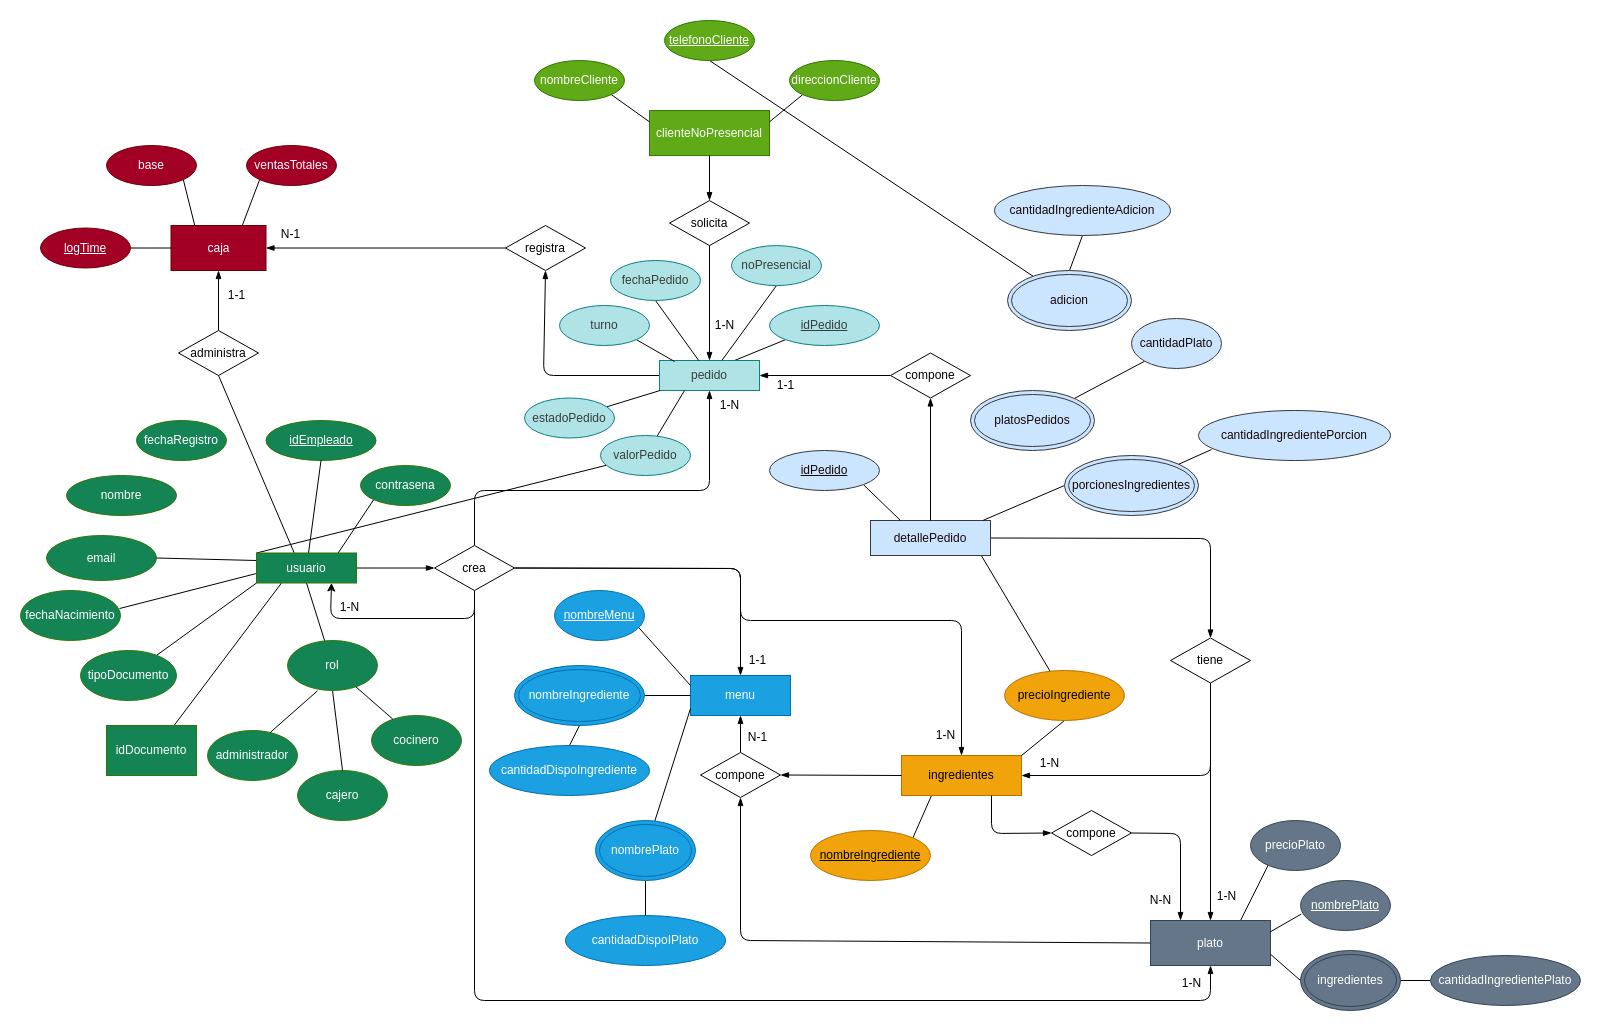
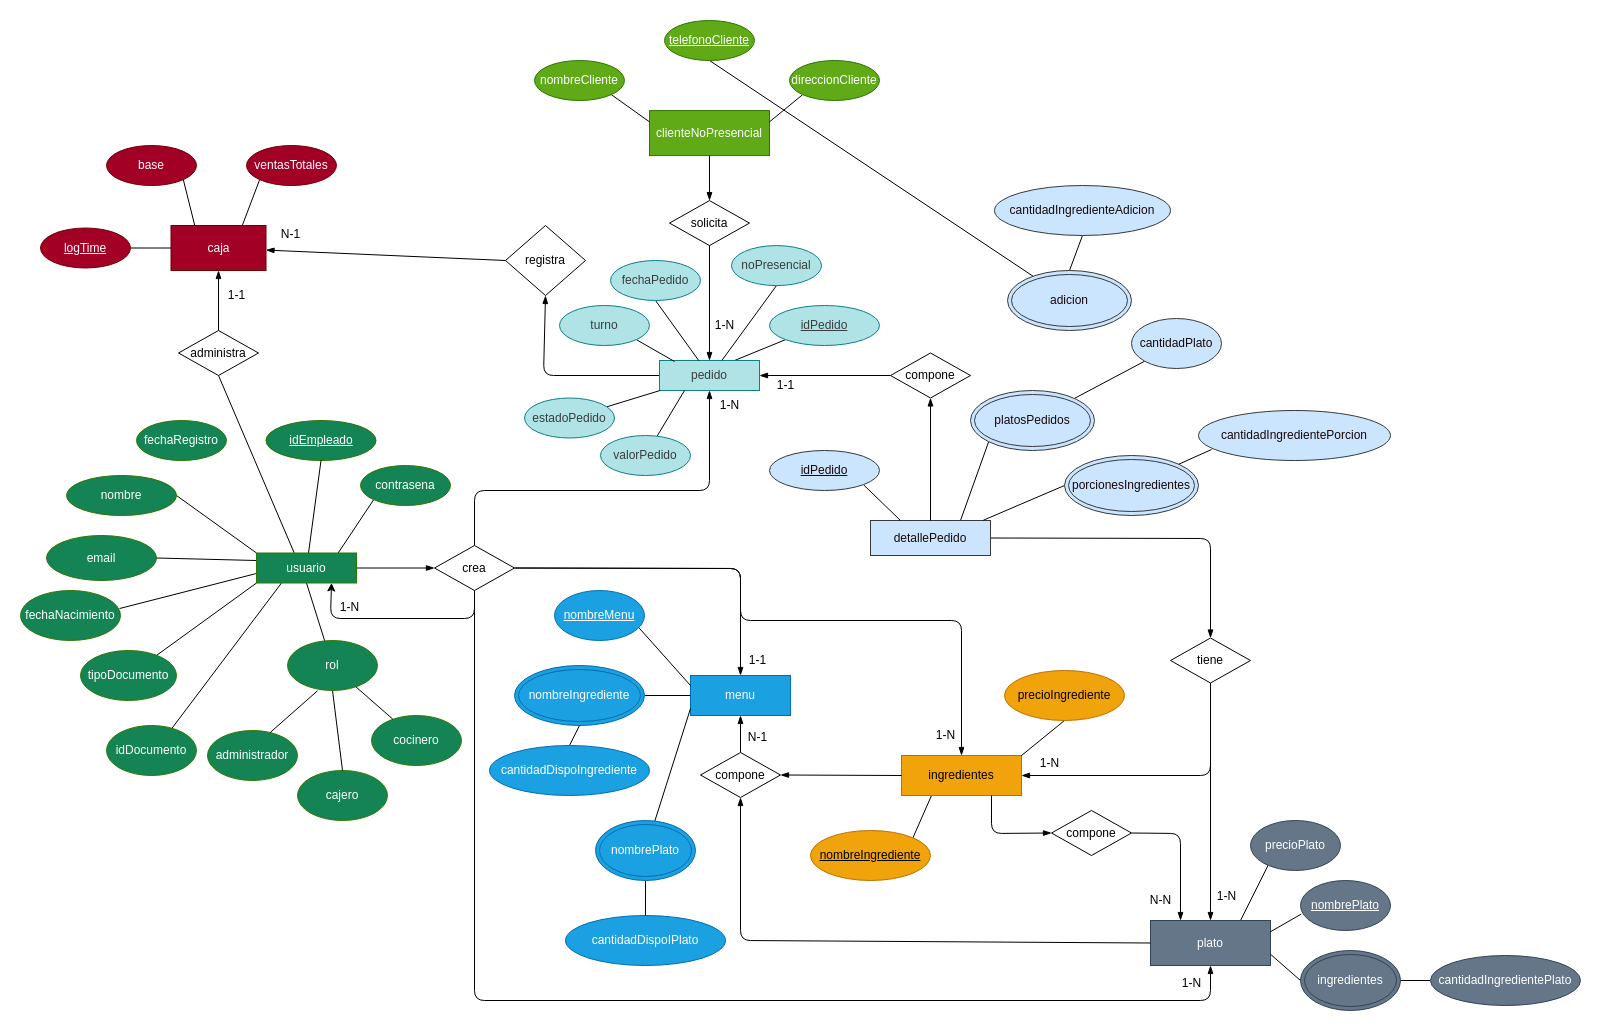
node "registra": size 80x45 -> 80x70
edge "valorPedido" -- "usuario": now "nombre" -- "usuario"
edge "detallePedido" -- "precioIngrediente": now "detallePedido" -- "platosPedidos"
node "idDocumento": shape rectangle -> ellipse
